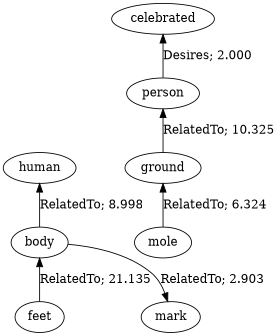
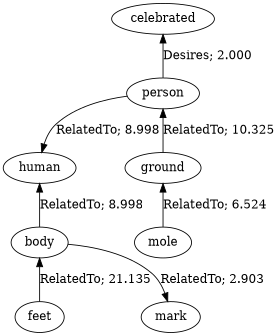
edge "person" -> "human": added, label "RelatedTo; 8.998"
edge "mole" -> "ground": label "RelatedTo; 6.324" -> "RelatedTo; 6.524"
